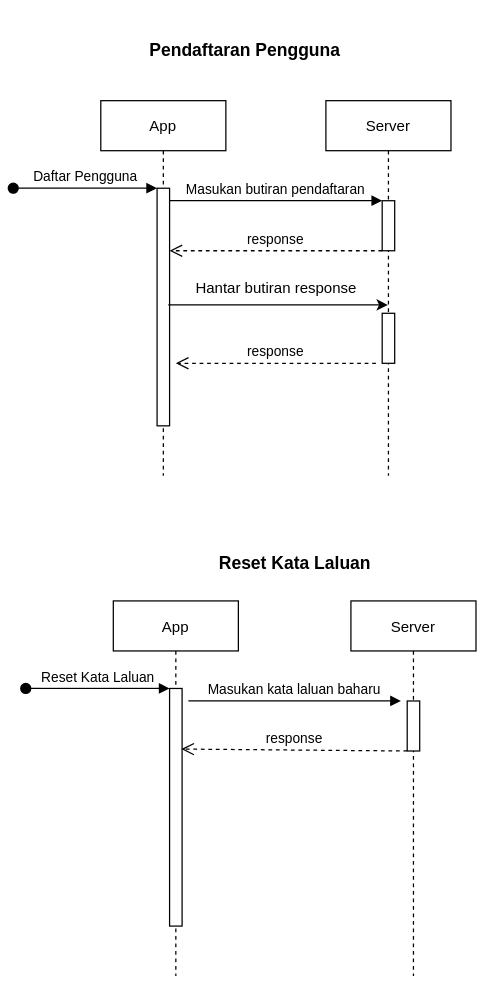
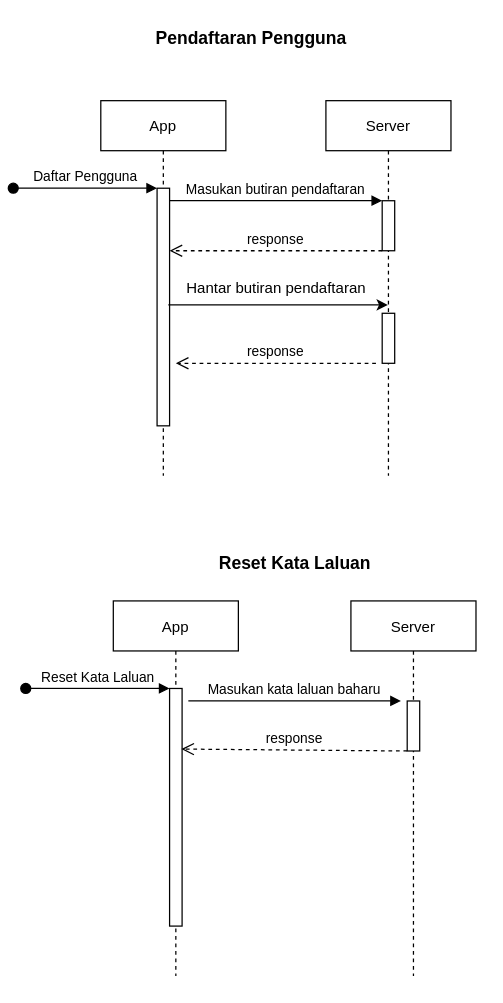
node "Pendaftaran Pengguna": moved (244, 51) -> (251, 38)
node "Hantar butiran response": label "Hantar butiran response" -> "Hantar butiran pendaftaran"
